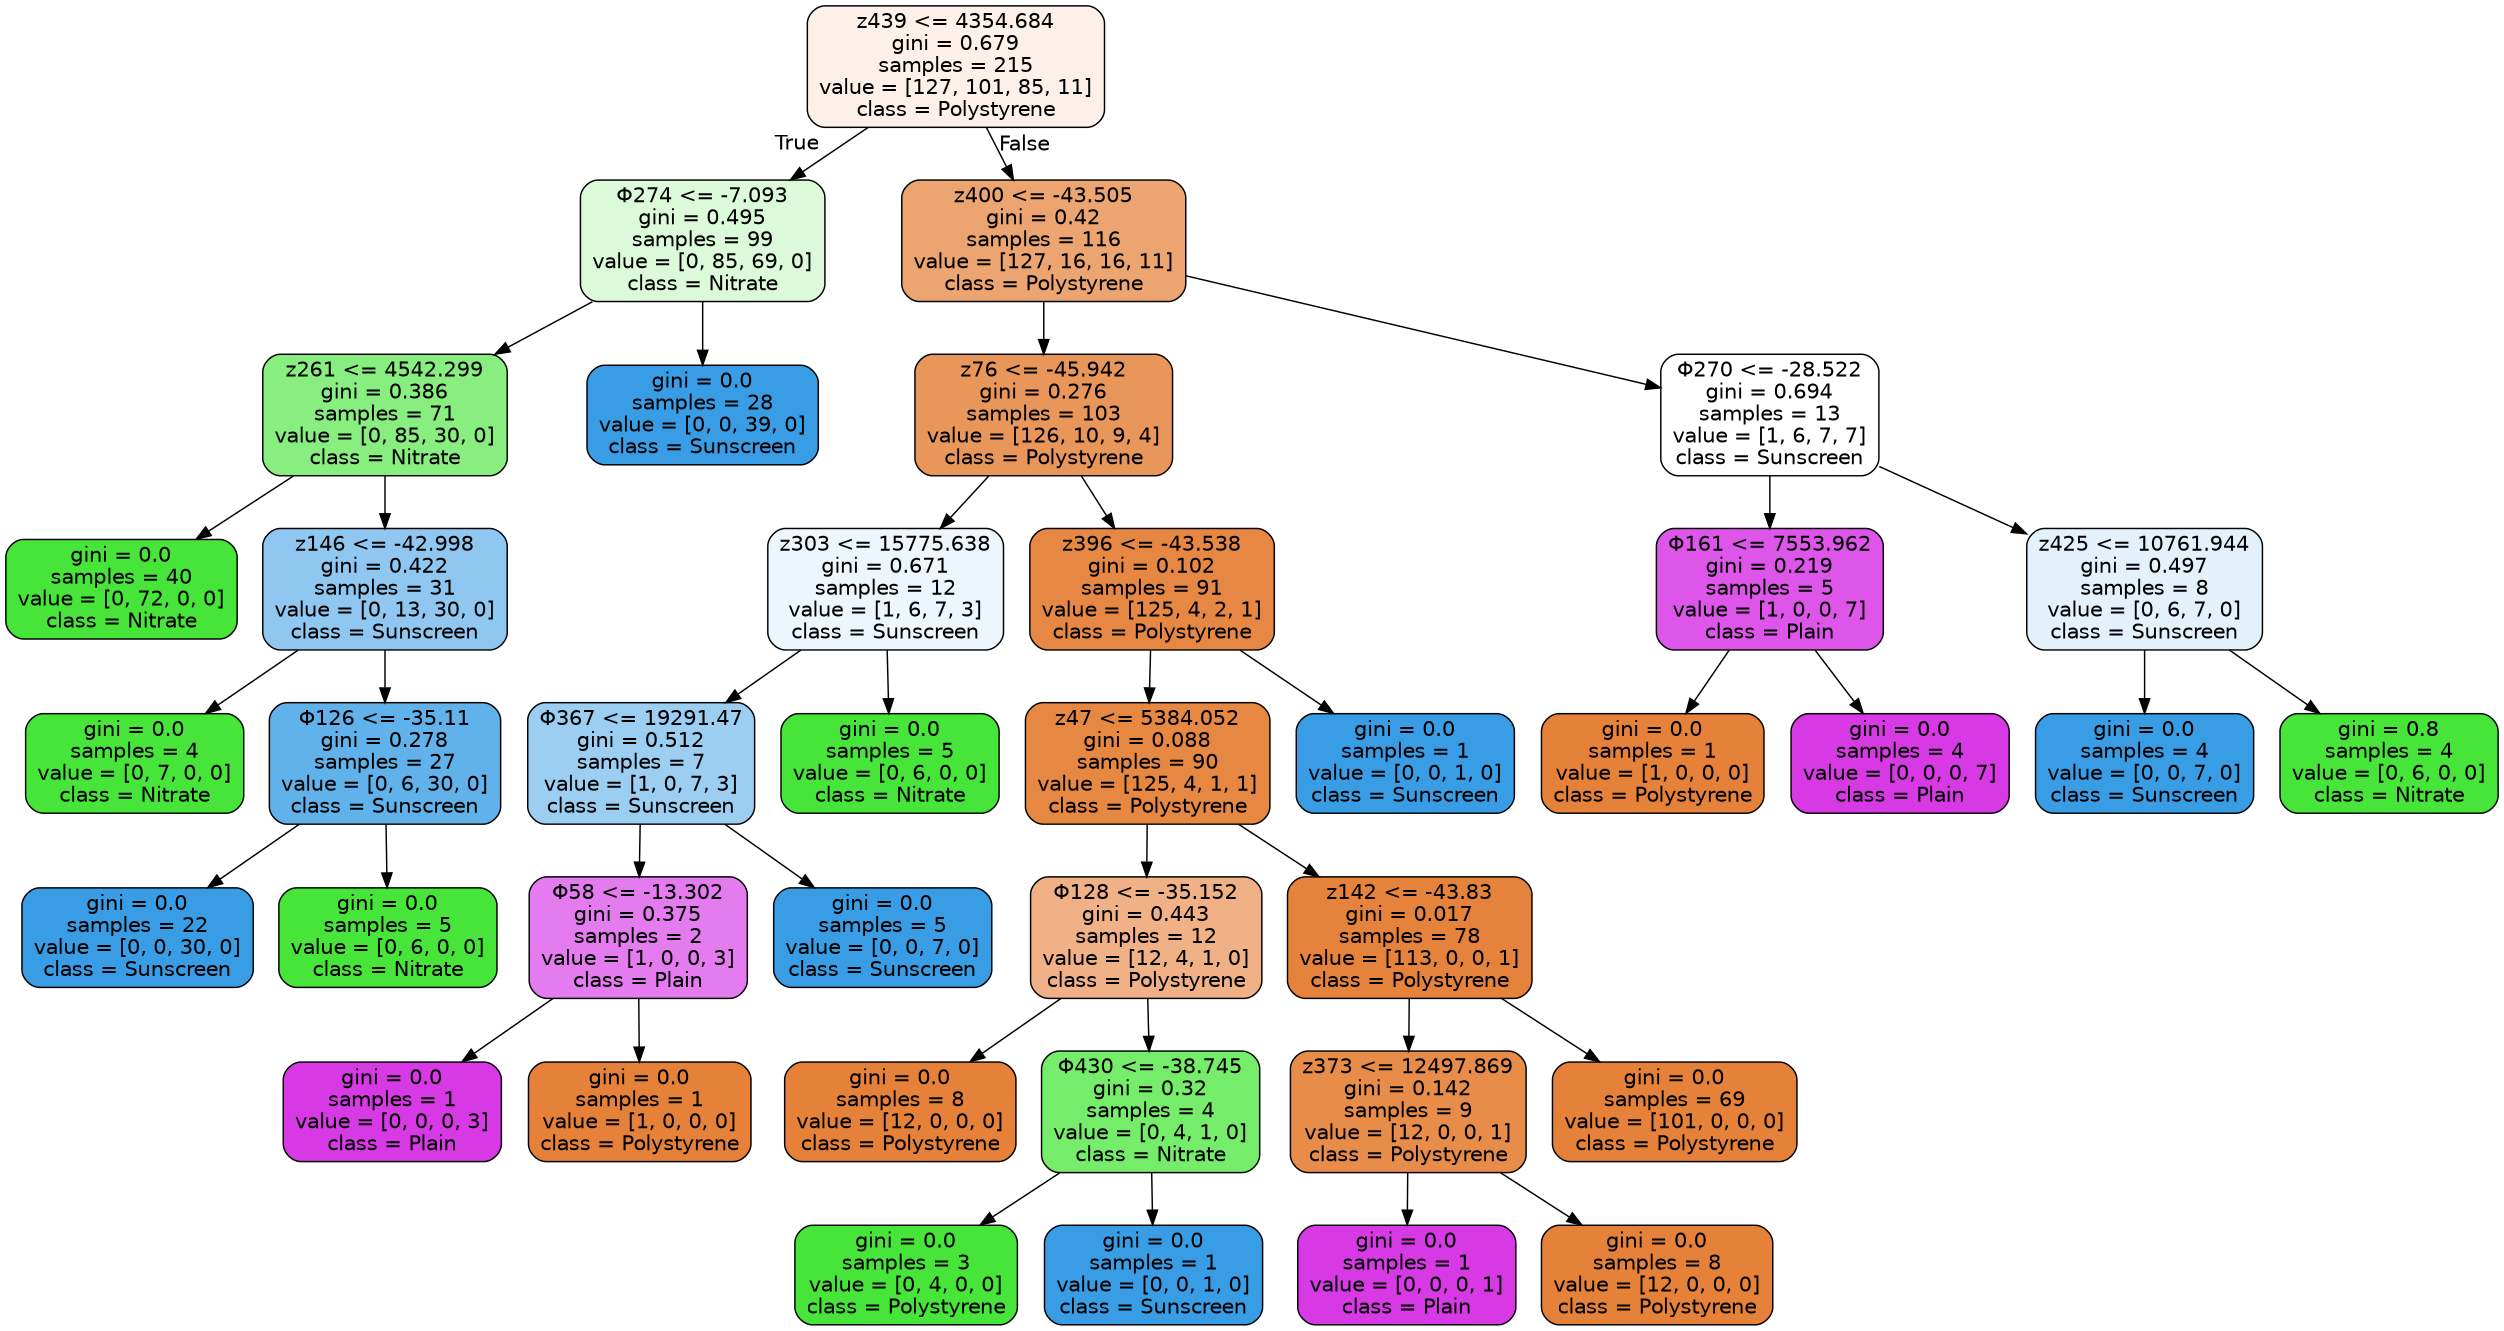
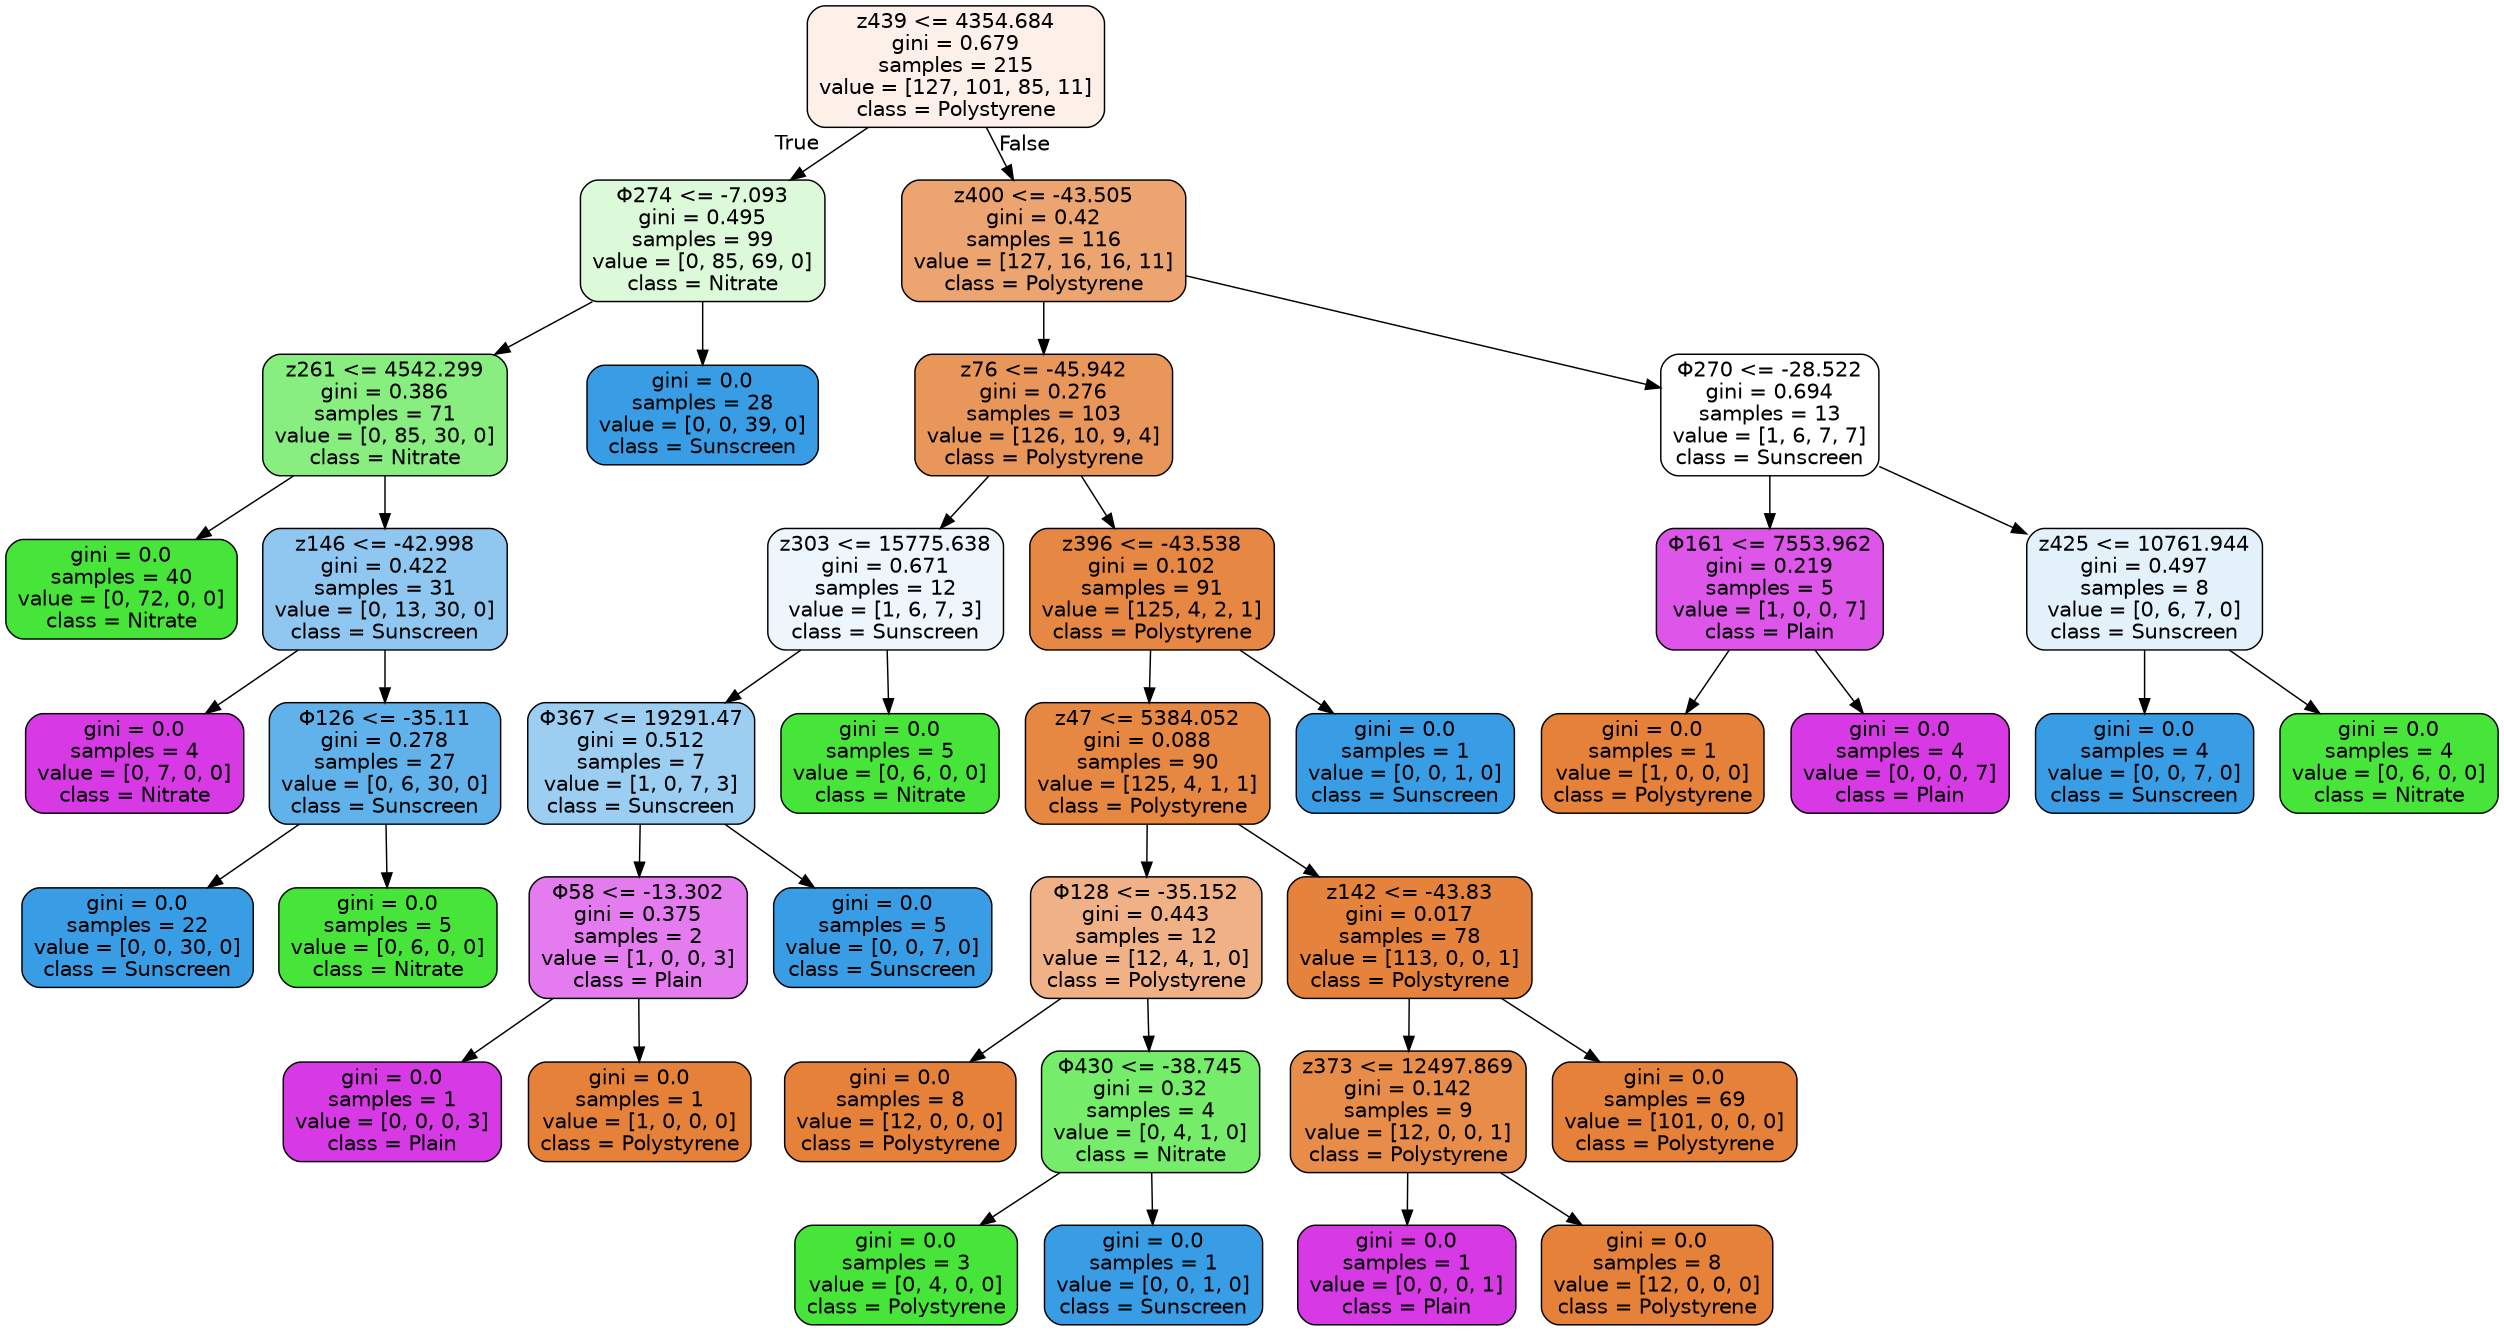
node "gini = 0.0 samples = 4 value = [0, 7, 0, 0] class = Nitrate": fillcolor #47e539 -> #d739e5
node "gini = 0.8 samples = 4 value = [0, 6, 0, 0] class = Nitrate": label "gini = 0.8 samples = 4 value = [0, 6, 0, 0] class = Nitrate" -> "gini = 0.0 samples = 4 value = [0, 6, 0, 0] class = Nitrate"
